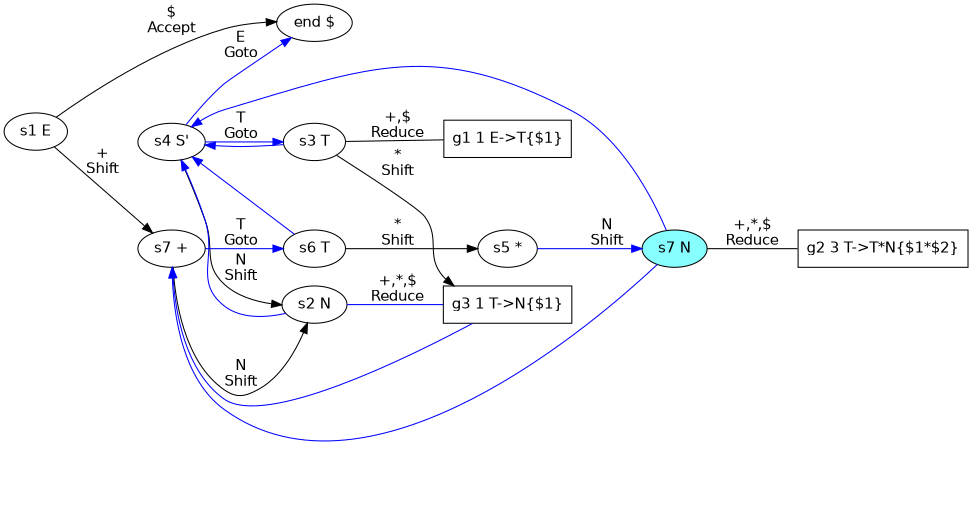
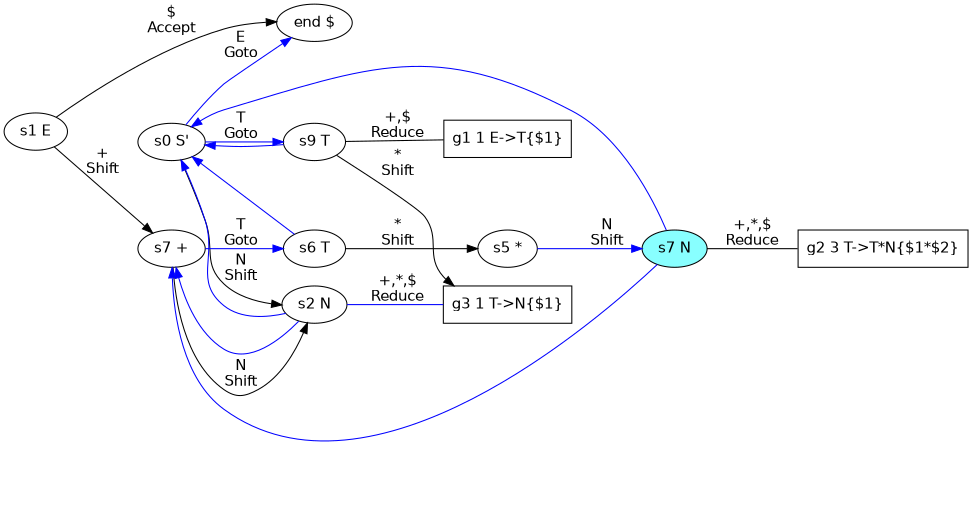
node "s4 S'": label "s4 S'" -> "s0 S'"
node "s3 T": label "s3 T" -> "s9 T"
edge "g3 1 T->N{$1}" -> "s7 +": now "s2 N" -> "s7 +"
